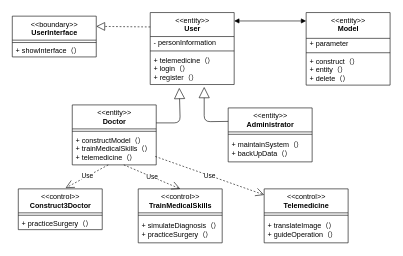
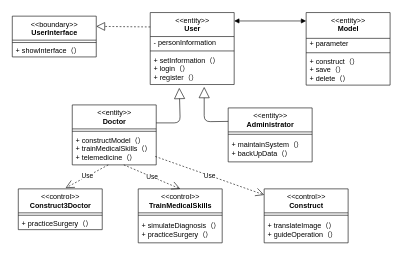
node "+ telemedicine（） + login（） + register（）": label "+ telemedicine（） + login（） + register（）" -> "+ setInformation（） + login（） + register（）"
node "+ construct（） + entity（） + delete（）": label "+ construct（） + entity（） + delete（）" -> "+ construct（） + save（） + delete（）"
node "<<control>> Telemedicine": label "<<control>> Telemedicine" -> "<<control>> Construct"
